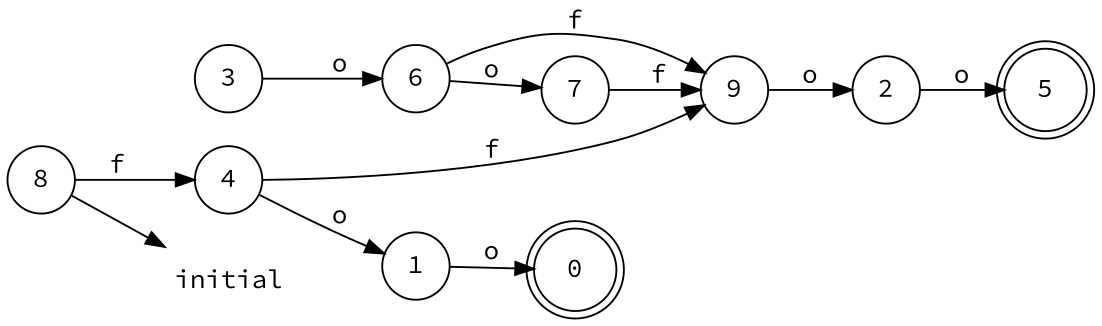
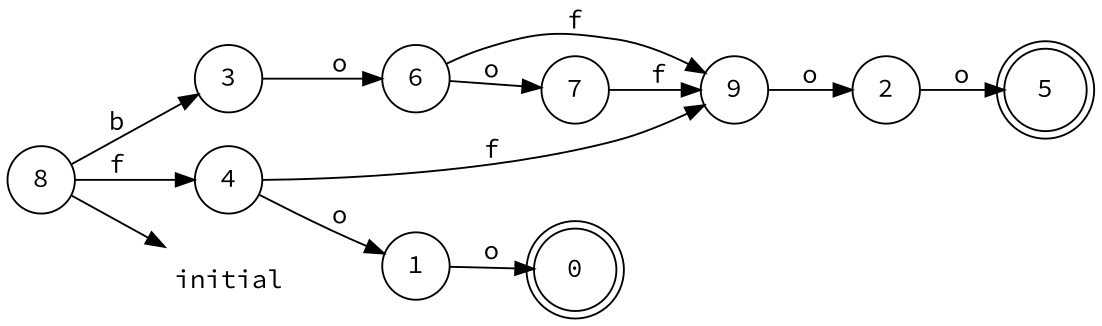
edge "8" -> "3": added, label "b"
